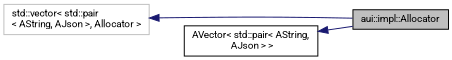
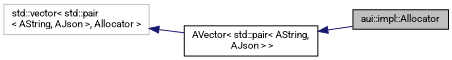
edge "aui::impl::Allocator" -> "std::vector< std::pair < AString, AJson >, Allocator >": now "AVector< std::pair< AString, AJson > >" -> "std::vector< std::pair < AString, AJson >, Allocator >"
